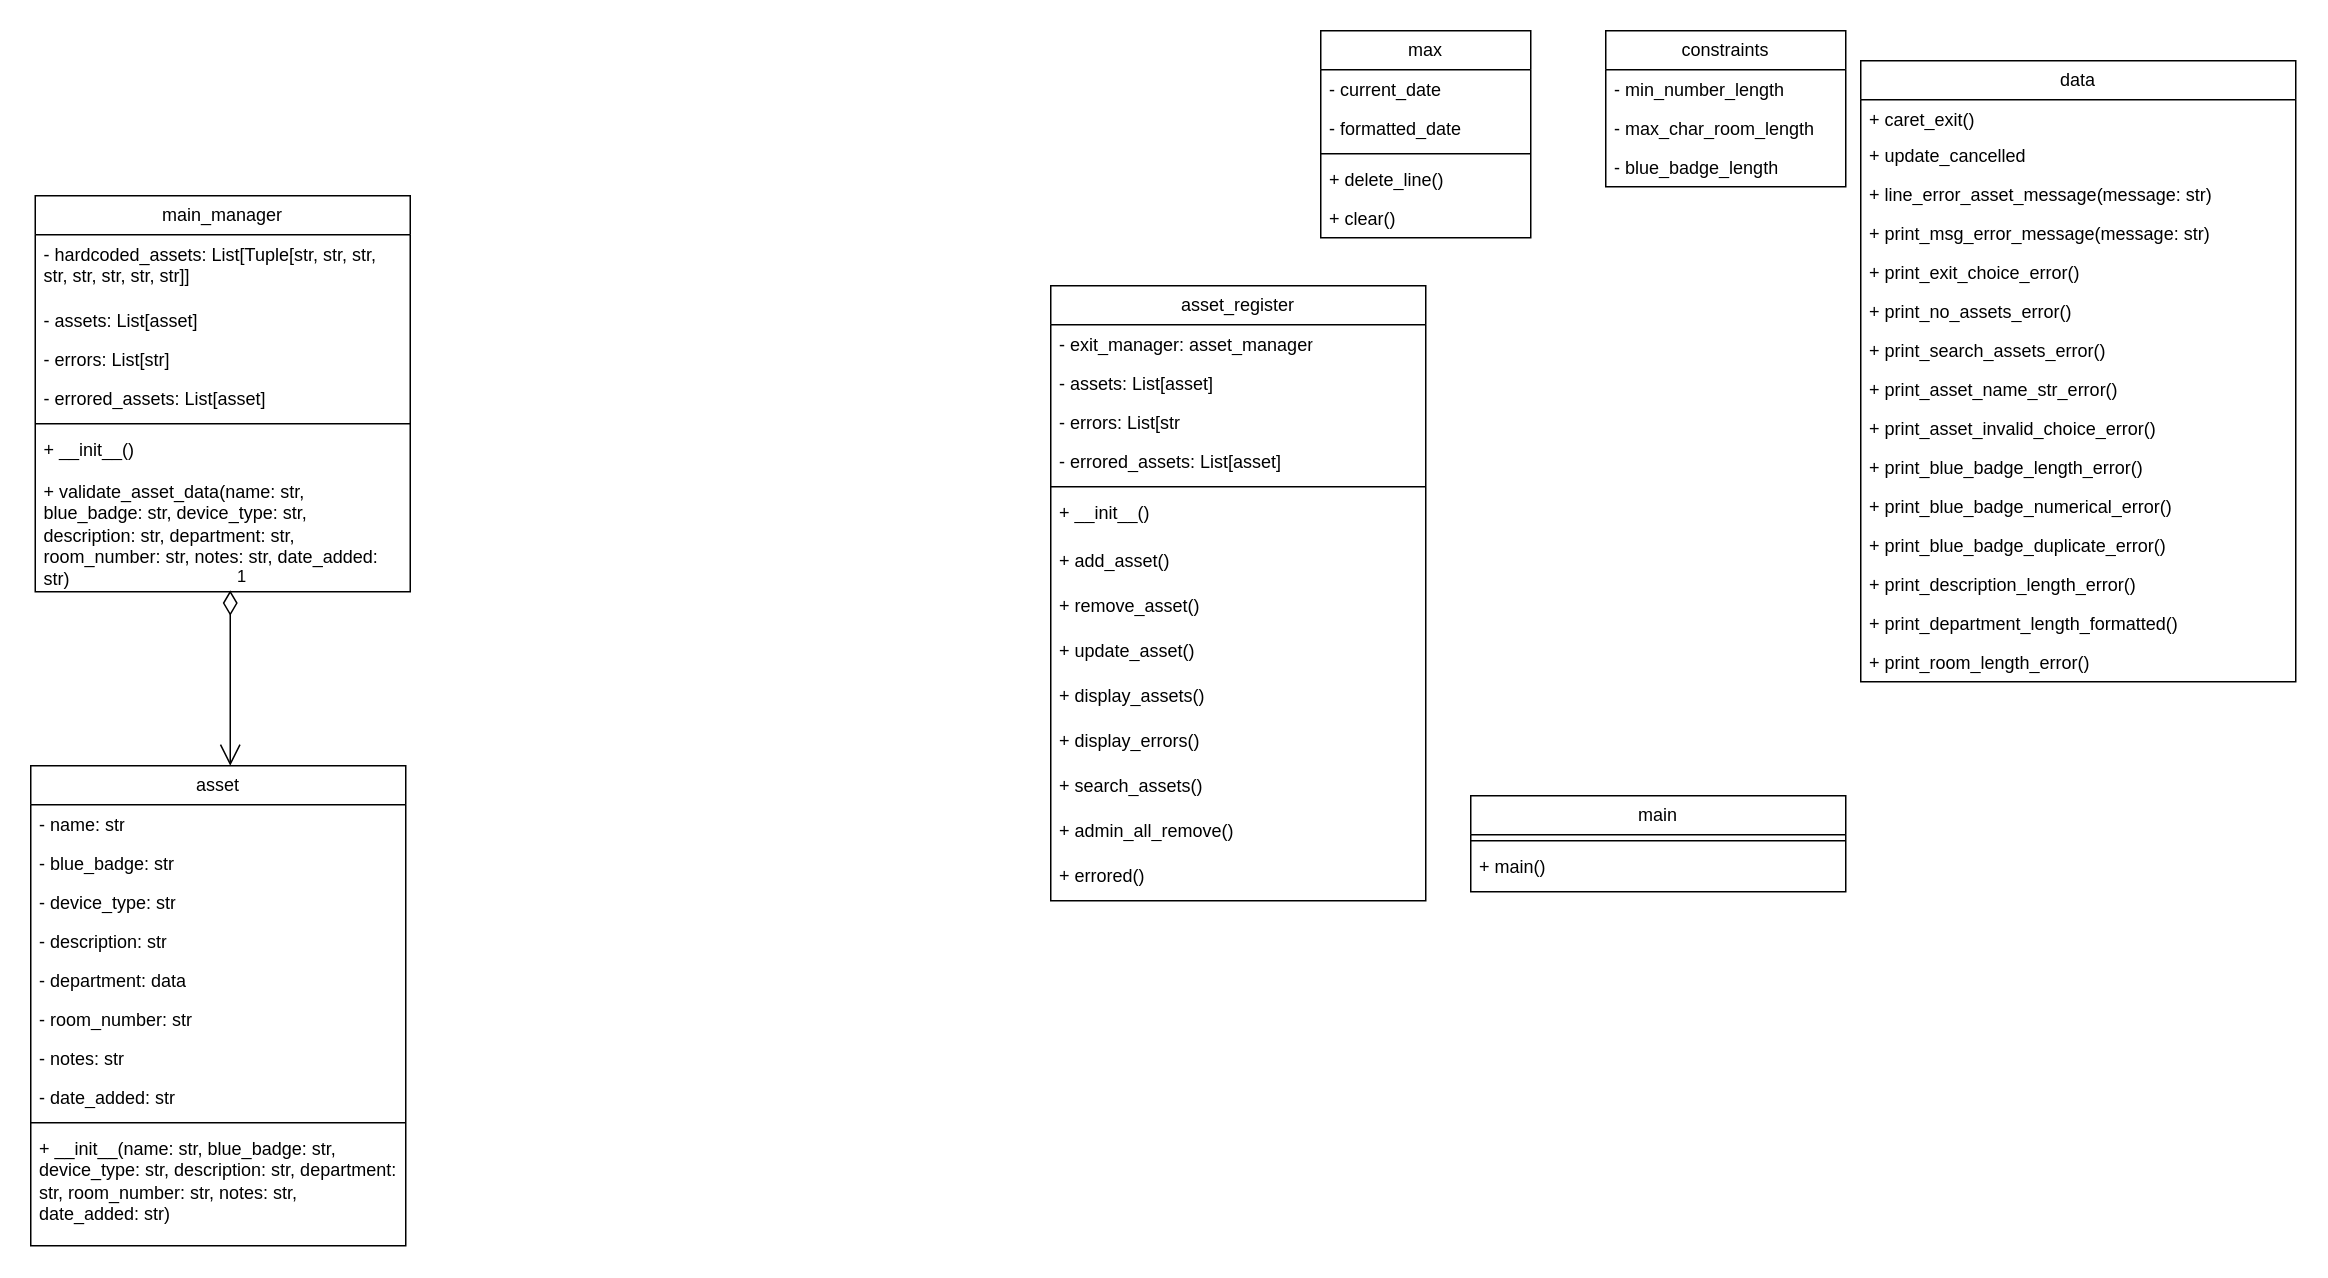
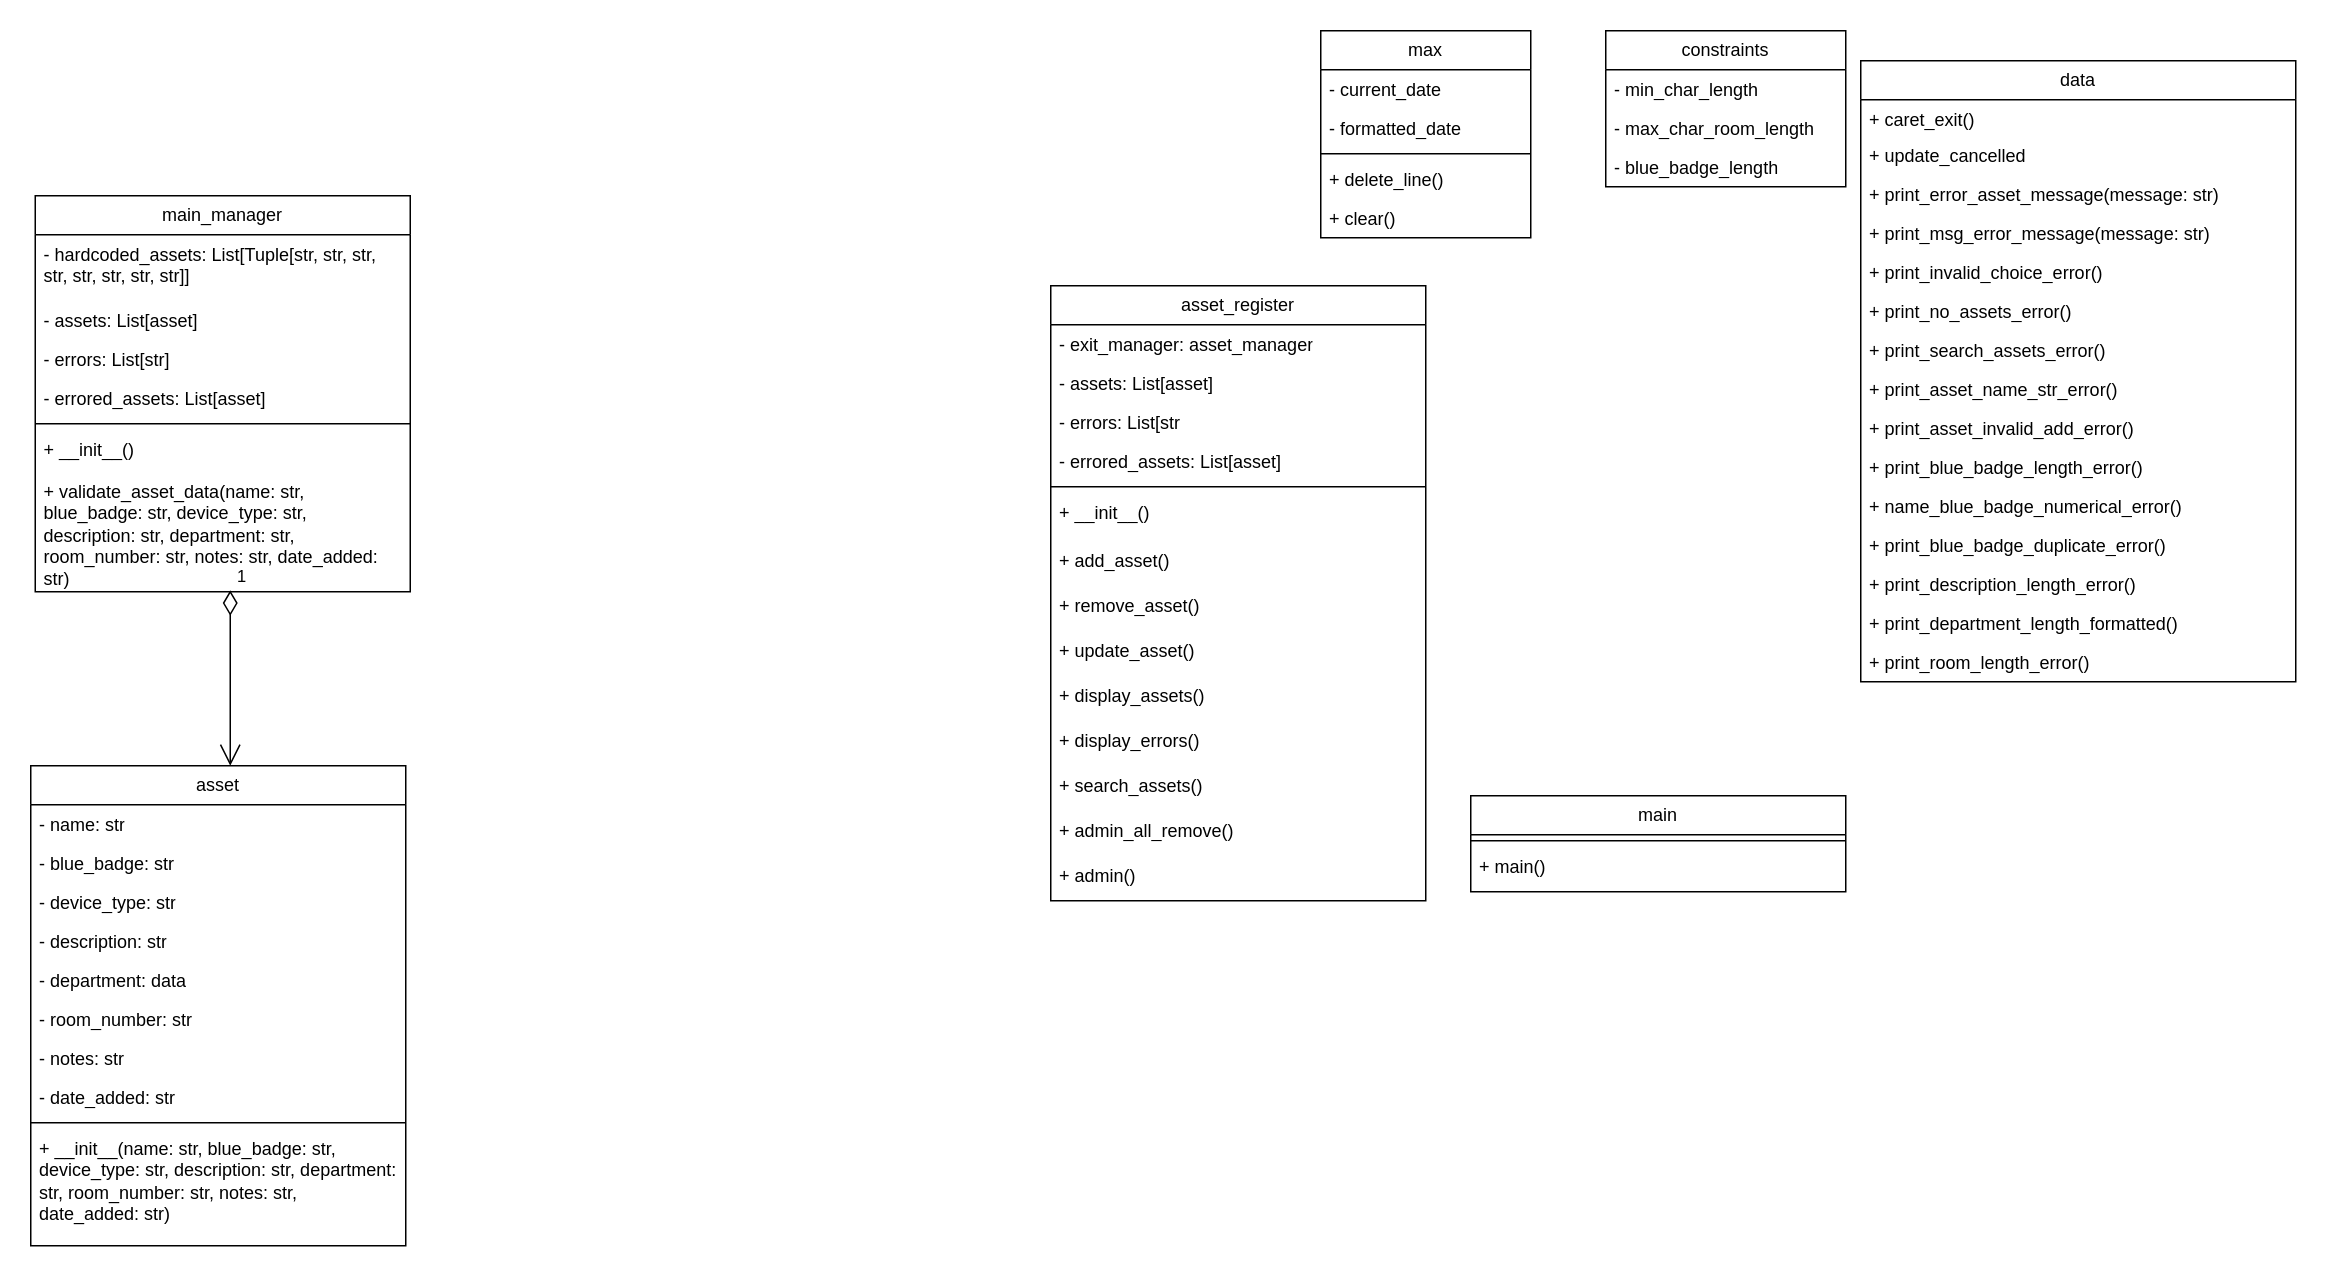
node "- min_number_length": label "- min_number_length" -> "- min_char_length"
node "+ line_error_asset_message(message: str)": label "+ line_error_asset_message(message: str)" -> "+ print_error_asset_message(message: str)"
node "+ print_exit_choice_error()": label "+ print_exit_choice_error()" -> "+ print_invalid_choice_error()"
node "+ print_asset_invalid_choice_error()": label "+ print_asset_invalid_choice_error()" -> "+ print_asset_invalid_add_error()"
node "+ print_blue_badge_numerical_error()": label "+ print_blue_badge_numerical_error()" -> "+ name_blue_badge_numerical_error()"
node "+ errored()": label "+ errored()" -> "+ admin()"
